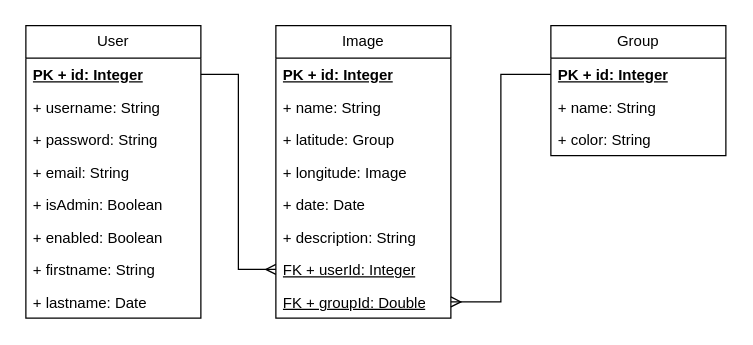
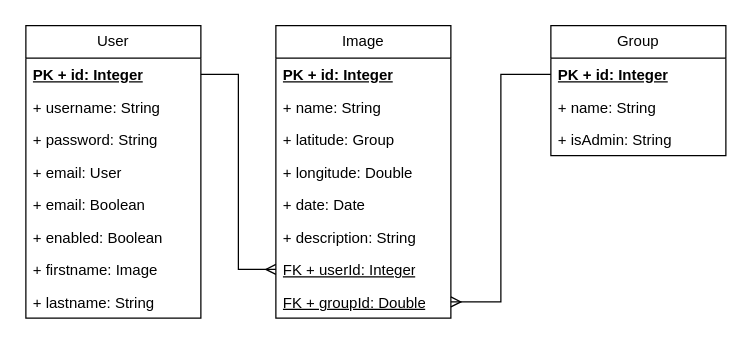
node "+ color: String": label "+ color: String" -> "+ isAdmin: String"
node "+ email: String": label "+ email: String" -> "+ email: User"
node "+ longitude: Image": label "+ longitude: Image" -> "+ longitude: Double"
node "+ isAdmin: Boolean": label "+ isAdmin: Boolean" -> "+ email: Boolean"
node "+ firstname: String": label "+ firstname: String" -> "+ firstname: Image"
node "+ lastname: Date": label "+ lastname: Date" -> "+ lastname: String"
